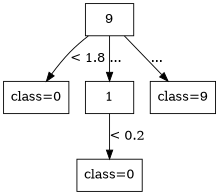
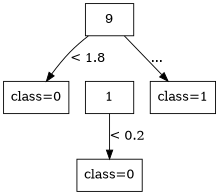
edge "9" -> "1": removed, label "..."
node "class=9": label "class=9" -> "class=1"
